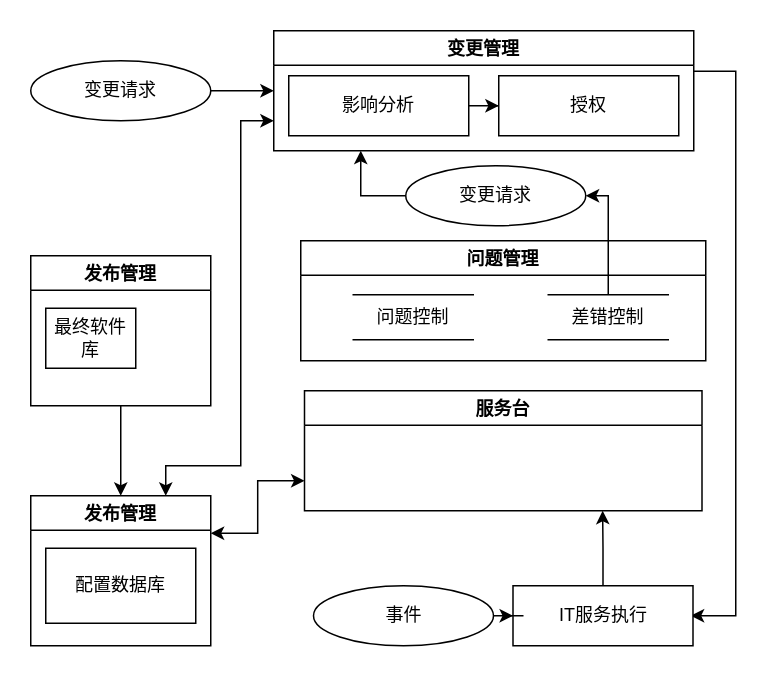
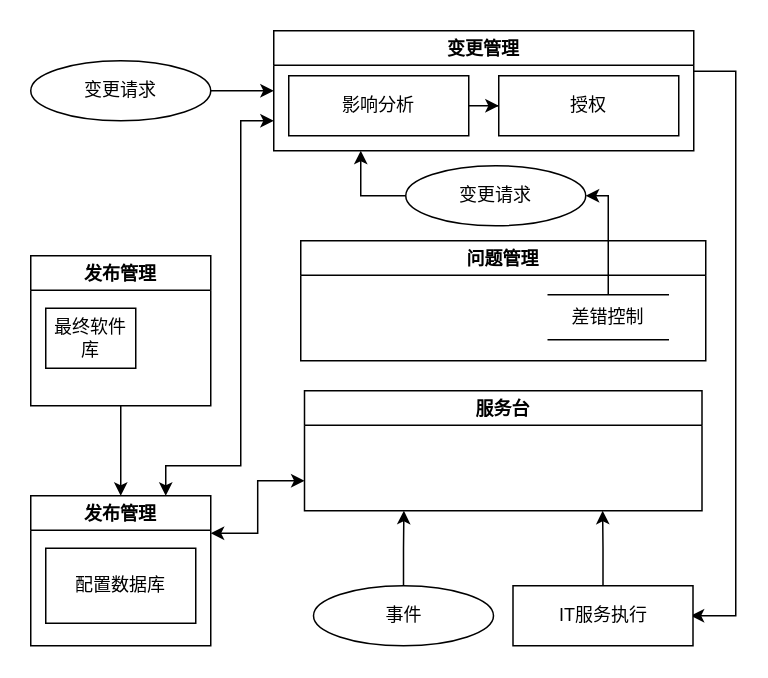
node "问题控制": removed
edge "事件" -> "IT服务执行": now "事件" -> "服务台"
